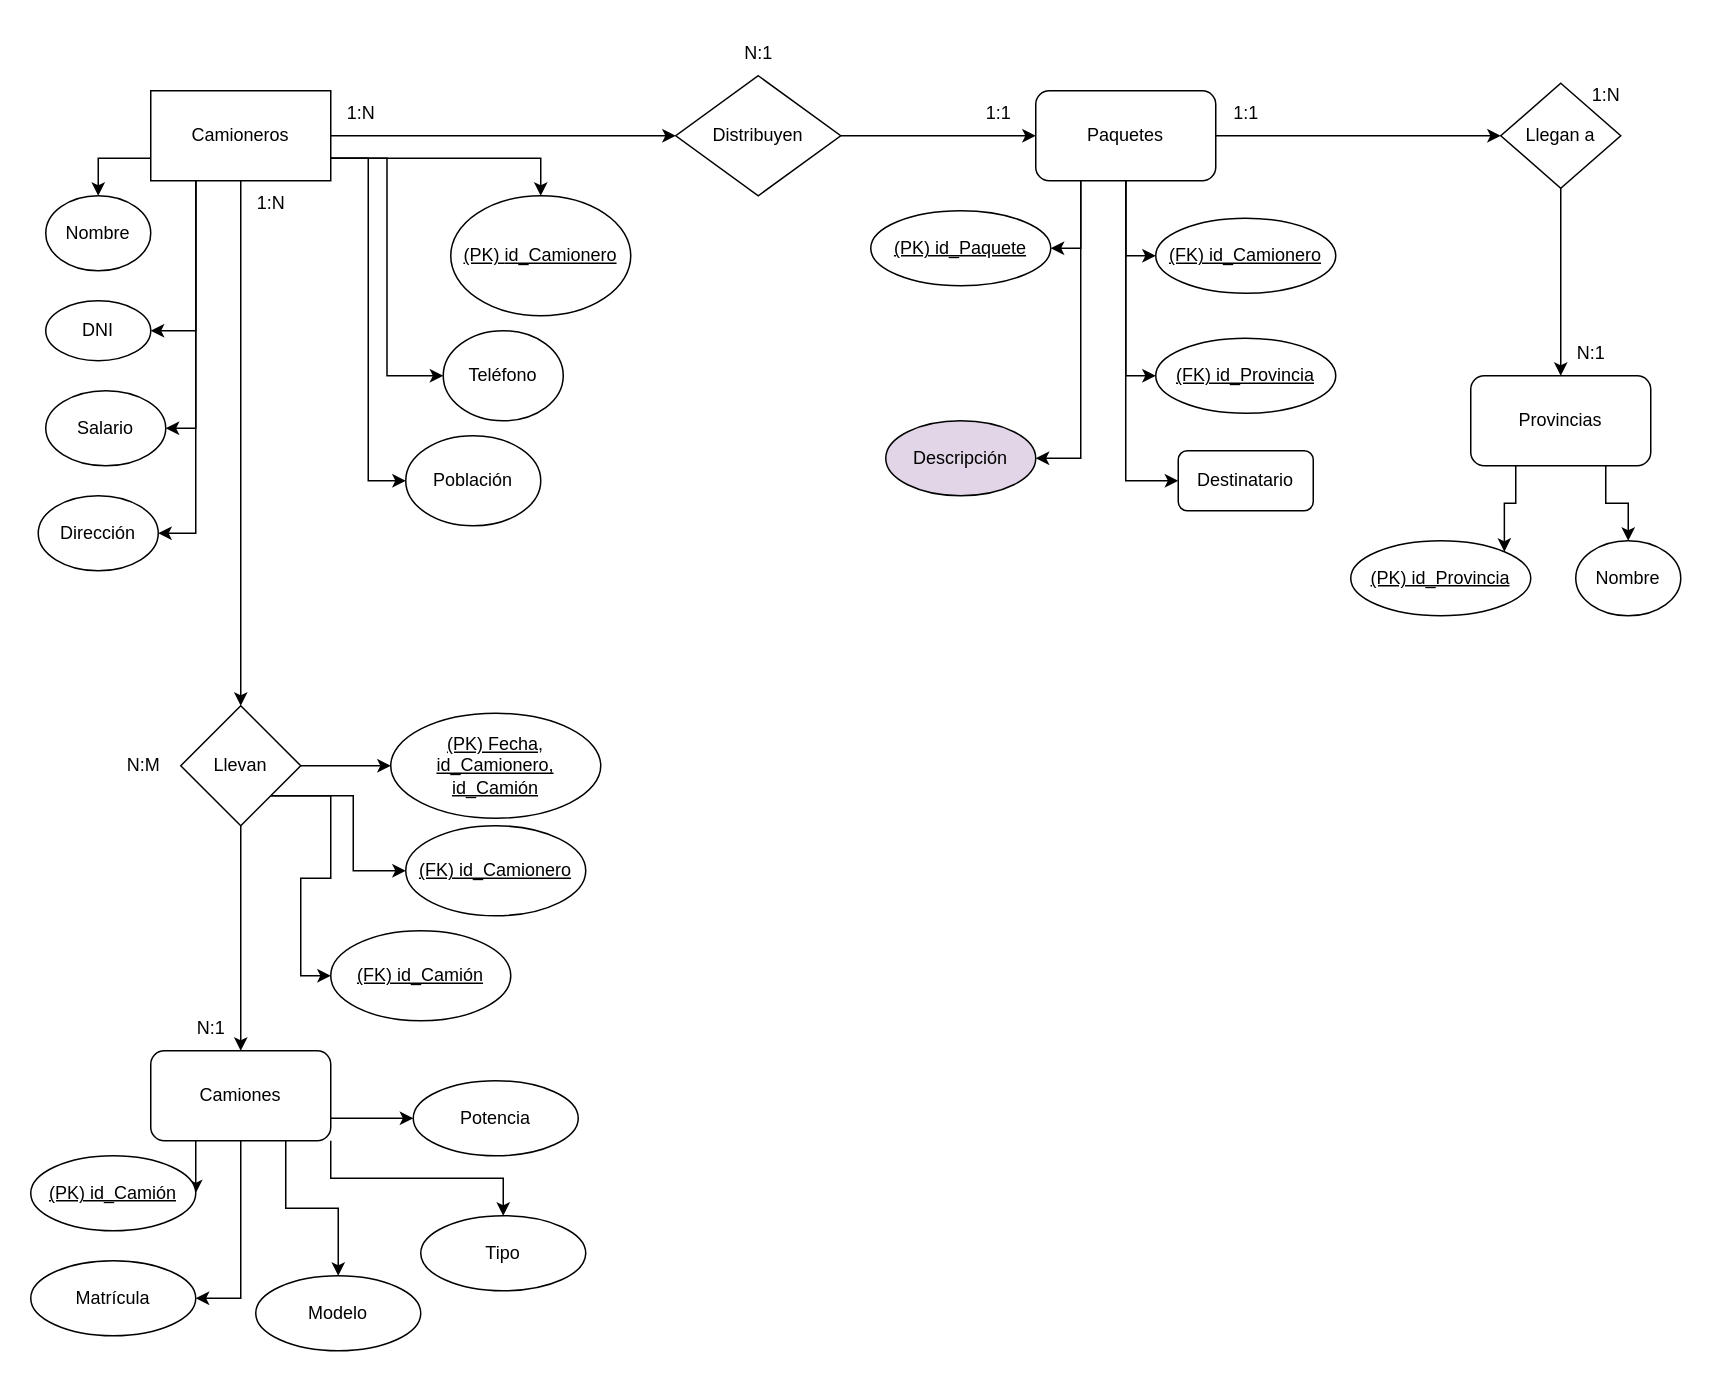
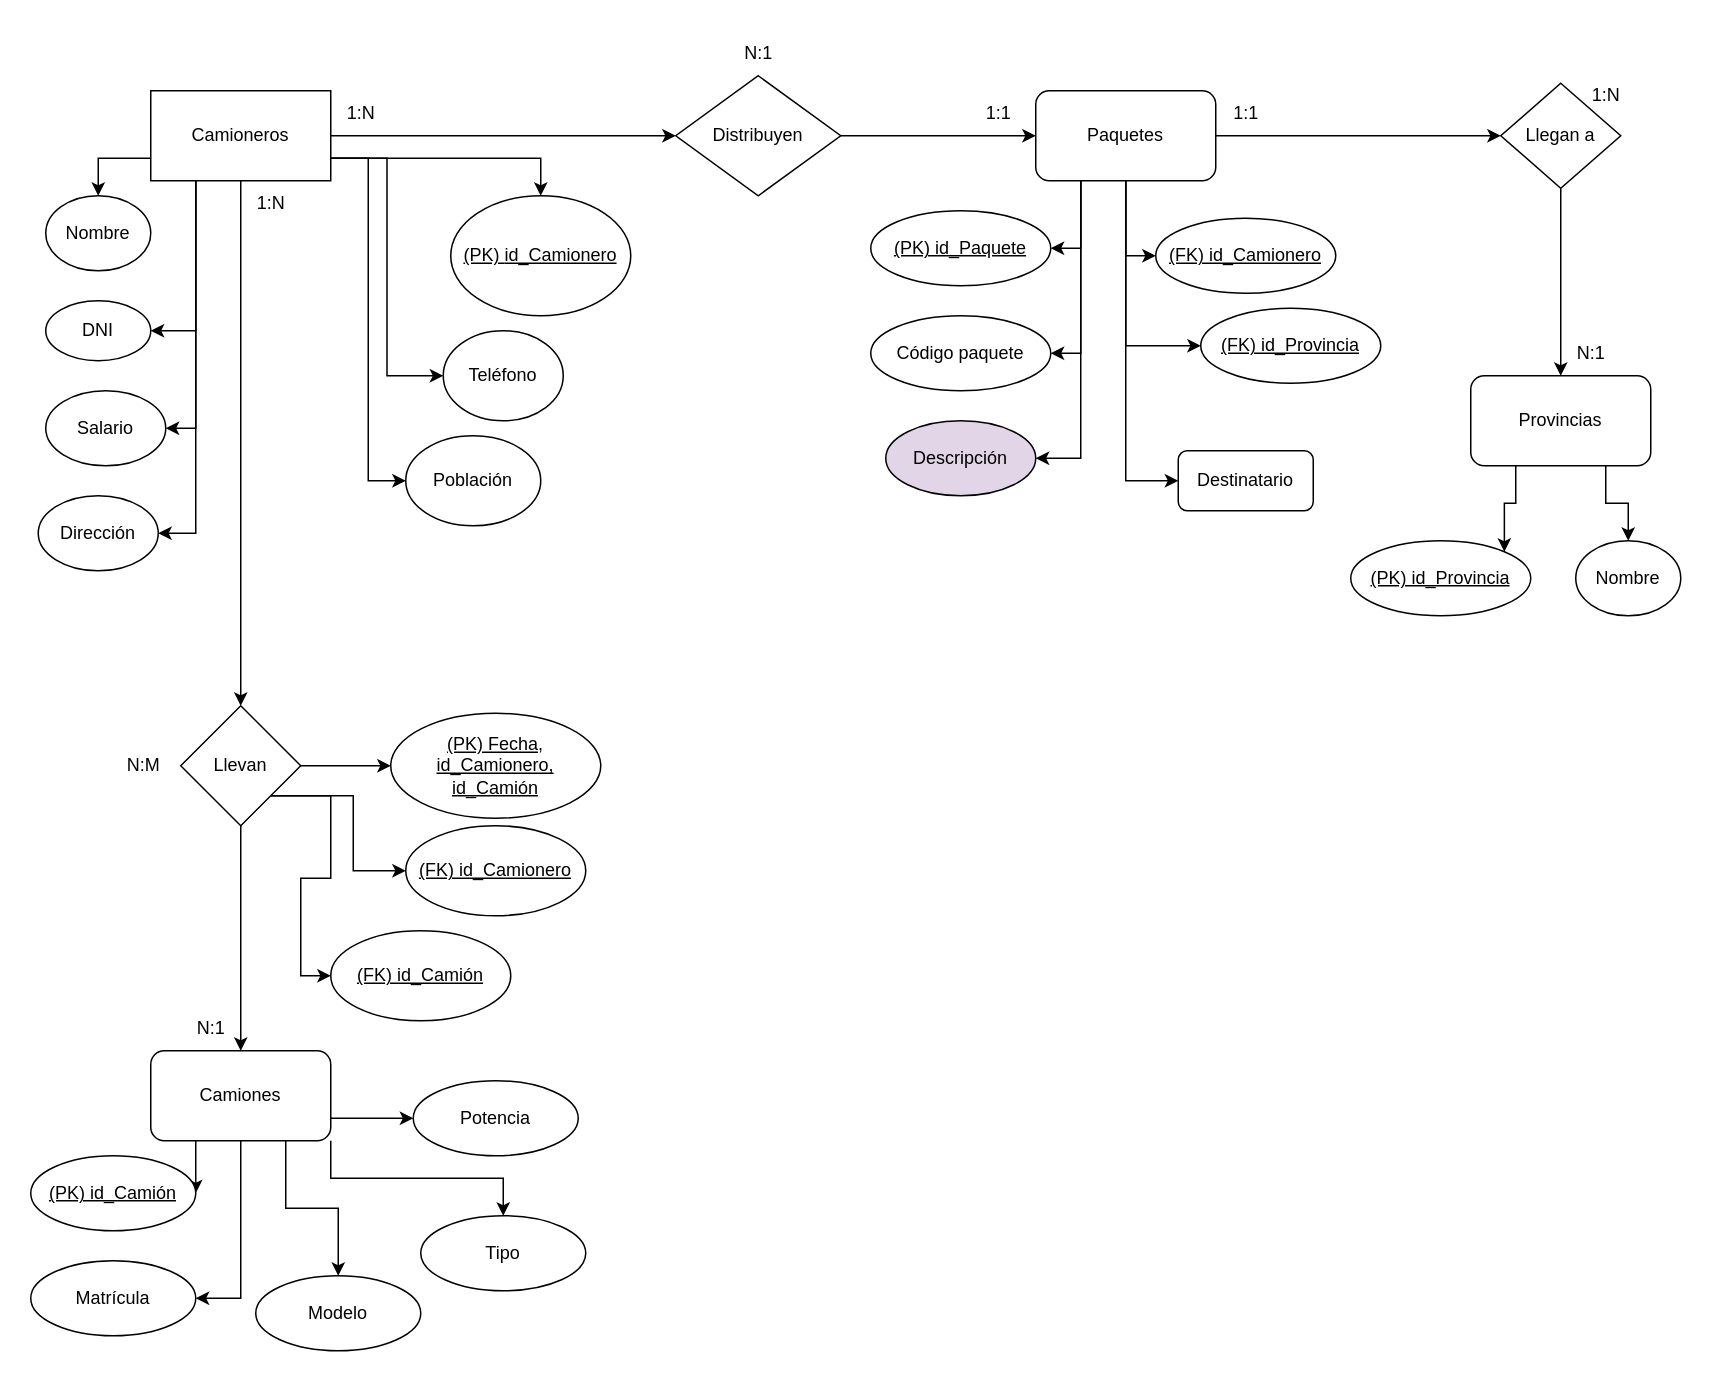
node "Código paquete": added
edge "Paquetes" -> "Código paquete": added
node "(FK) id_Provincia": moved (1246, 376) -> (1291, 346)
